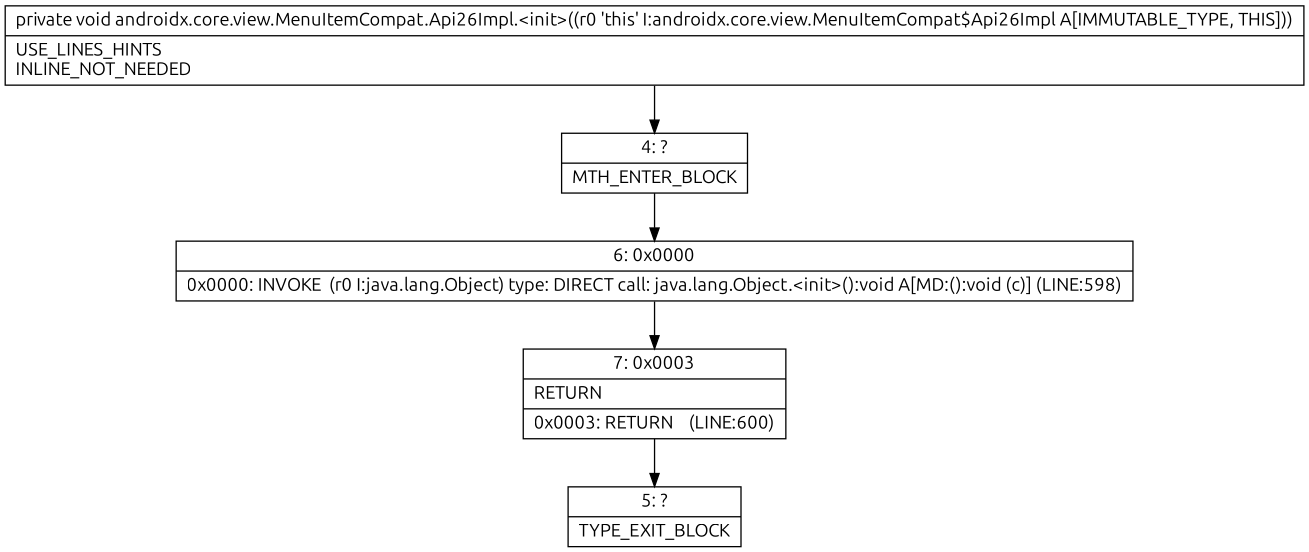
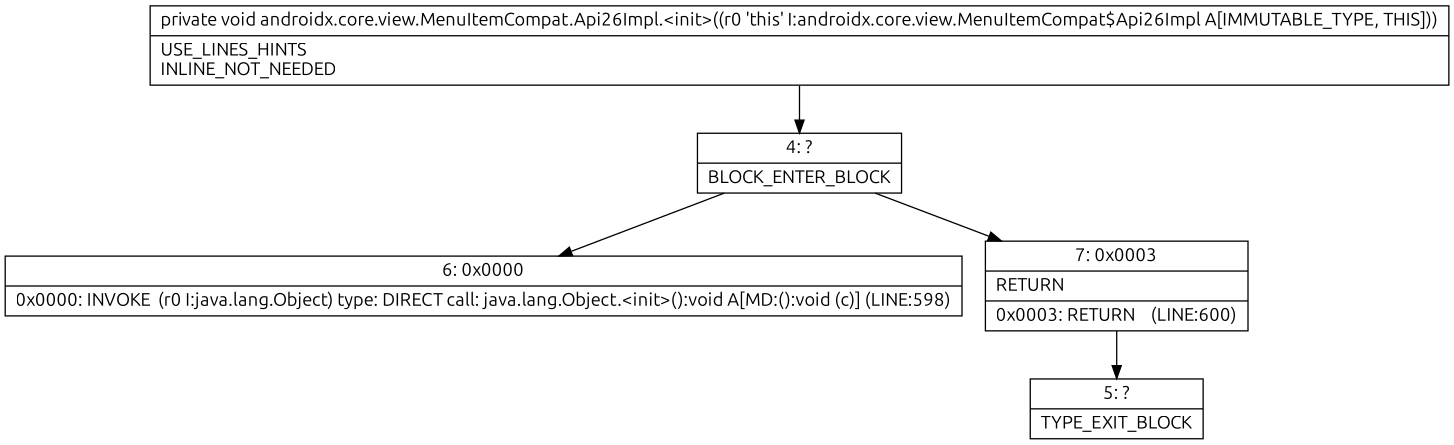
node "4: ?": text "MTH_ENTER_BLOCK" -> "BLOCK_ENTER_BLOCK"
edge "6: 0x0000" -> "7: 0x0003": now "4: ?" -> "7: 0x0003"
